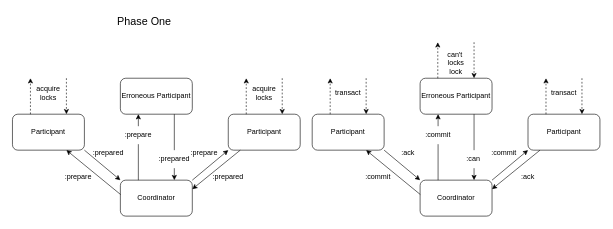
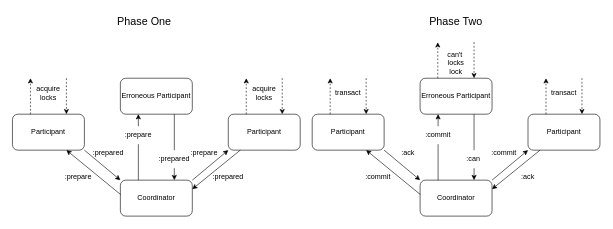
node "Phase Two": added
